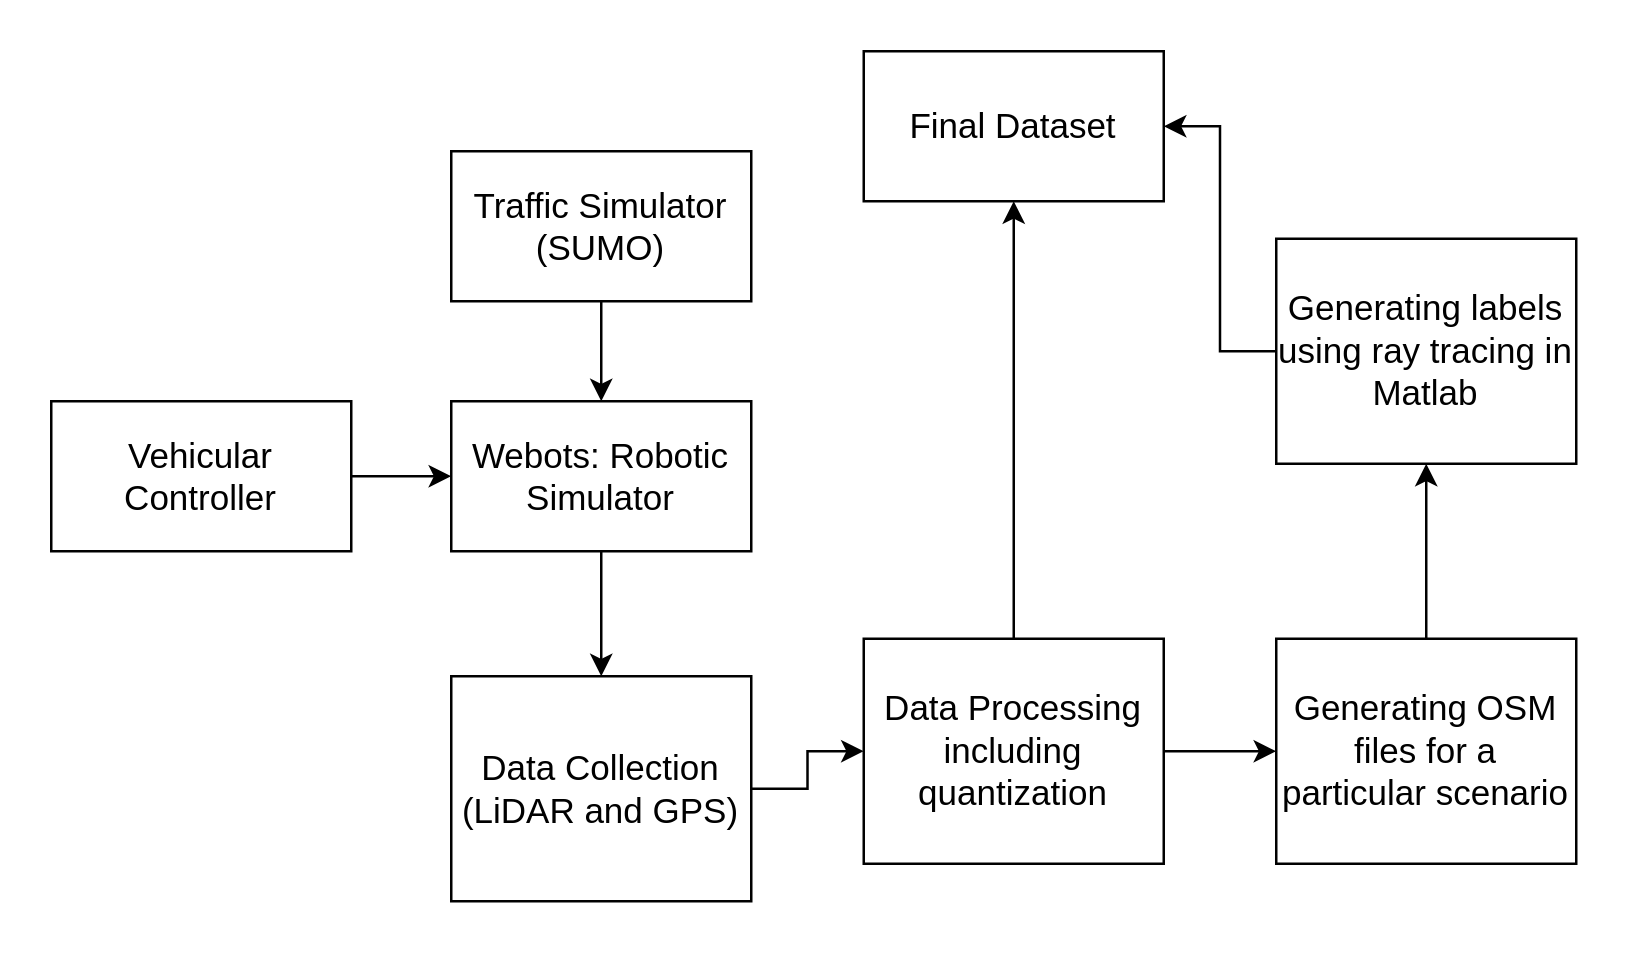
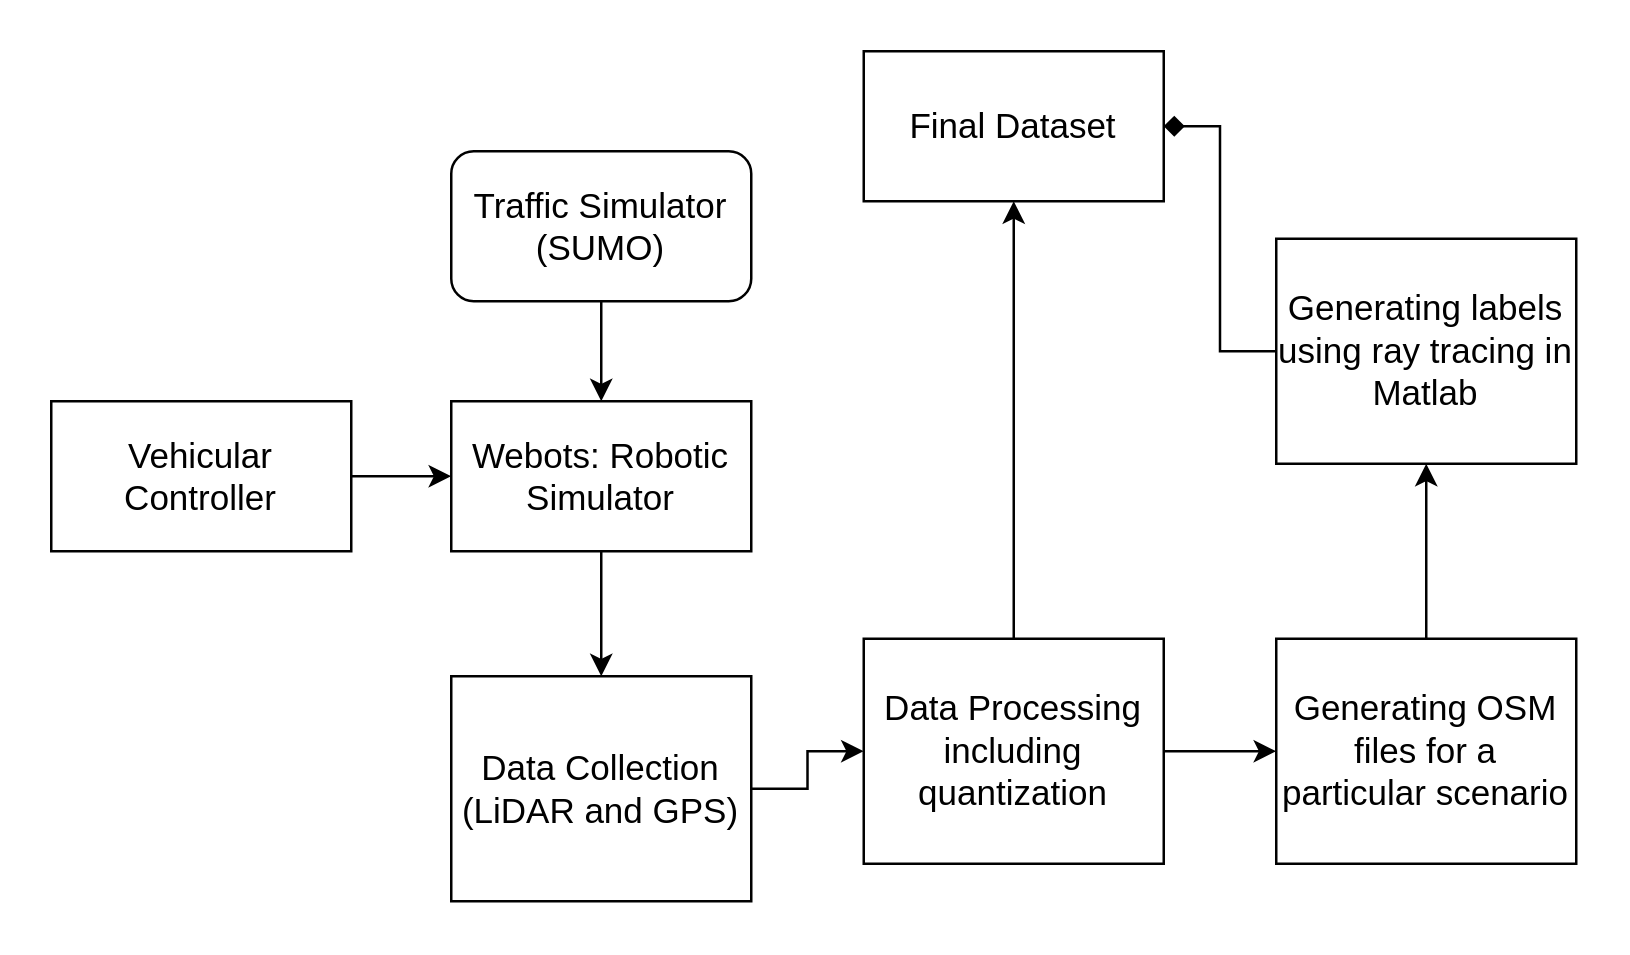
edge "Generating labels using ray tracing in Matlab" -> "Final Dataset": arrowhead classic -> diamond
node "Traffic Simulator(SUMO)": shape rectangle -> rounded rectangle
